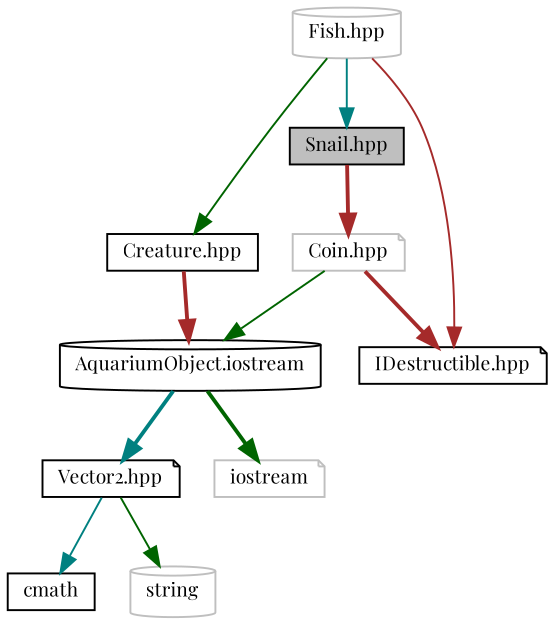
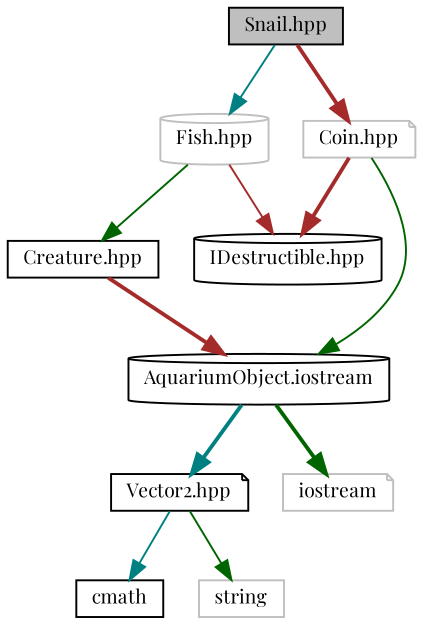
edge "Fish.hpp" -> "Snail.hpp": reversed
node "IDestructible.hpp": shape note -> cylinder
node "string": shape cylinder -> box
